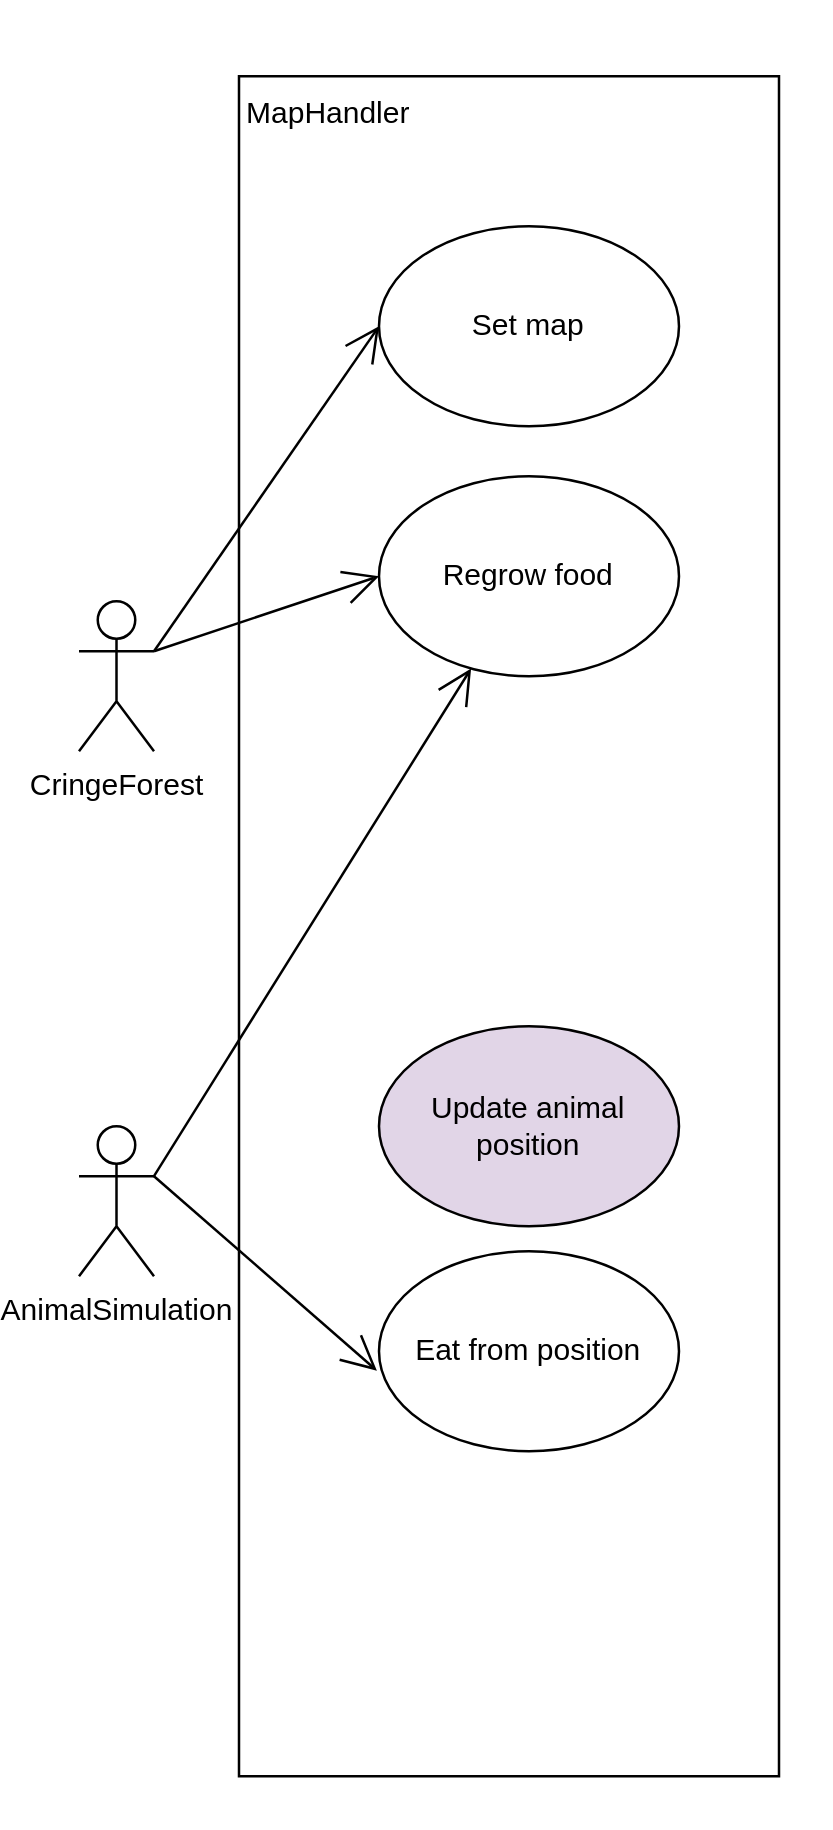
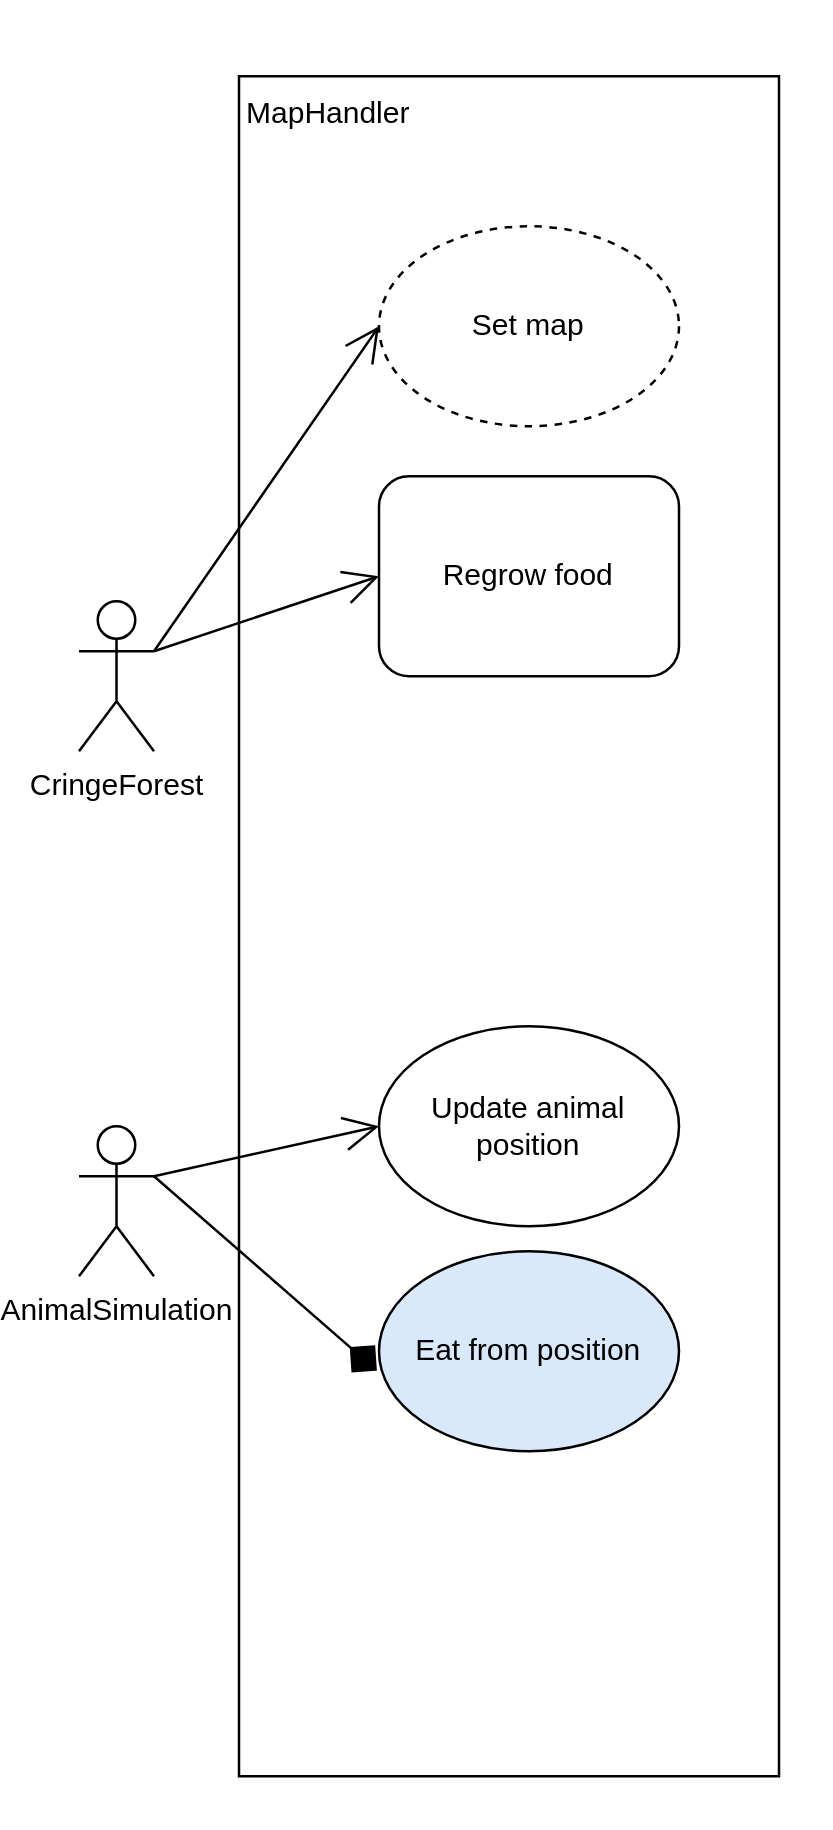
node "Set map": style solid -> dashed
node "Regrow food": shape ellipse -> rounded rectangle
edge "AnimalSimulation" -> "Regrow food": now "AnimalSimulation" -> "Update animal position"
node "Update animal position": fillcolor #e1d5e7 -> #ffffff
node "Eat from position": fillcolor #ffffff -> #dae8fc
edge "AnimalSimulation" -> "Eat from position": arrowhead open -> diamond
